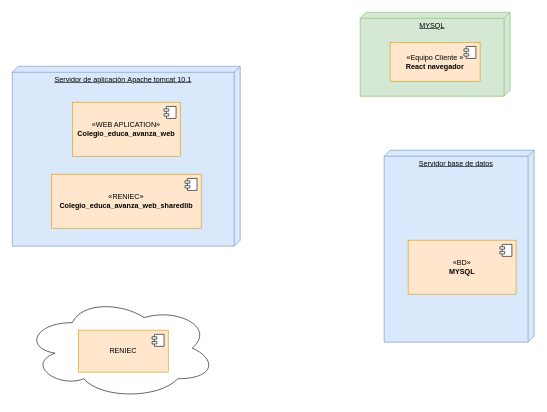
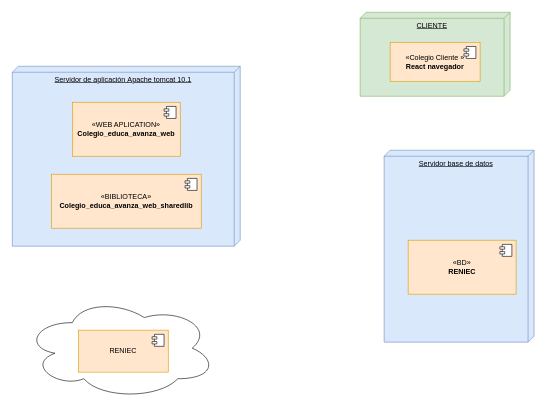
node "MYSQL": label "MYSQL" -> "CLIENTE"
node "«Equipo Cliente » React navegador": label "«Equipo Cliente » React navegador" -> "«Colegio Cliente » React navegador"
node "«RENIEC» Colegio_educa_avanza_web_sharedlib": label "«RENIEC» Colegio_educa_avanza_web_sharedlib" -> "«BIBLIOTECA» Colegio_educa_avanza_web_sharedlib"
node "«BD» MYSQL": label "«BD» MYSQL" -> "«BD» RENIEC"
